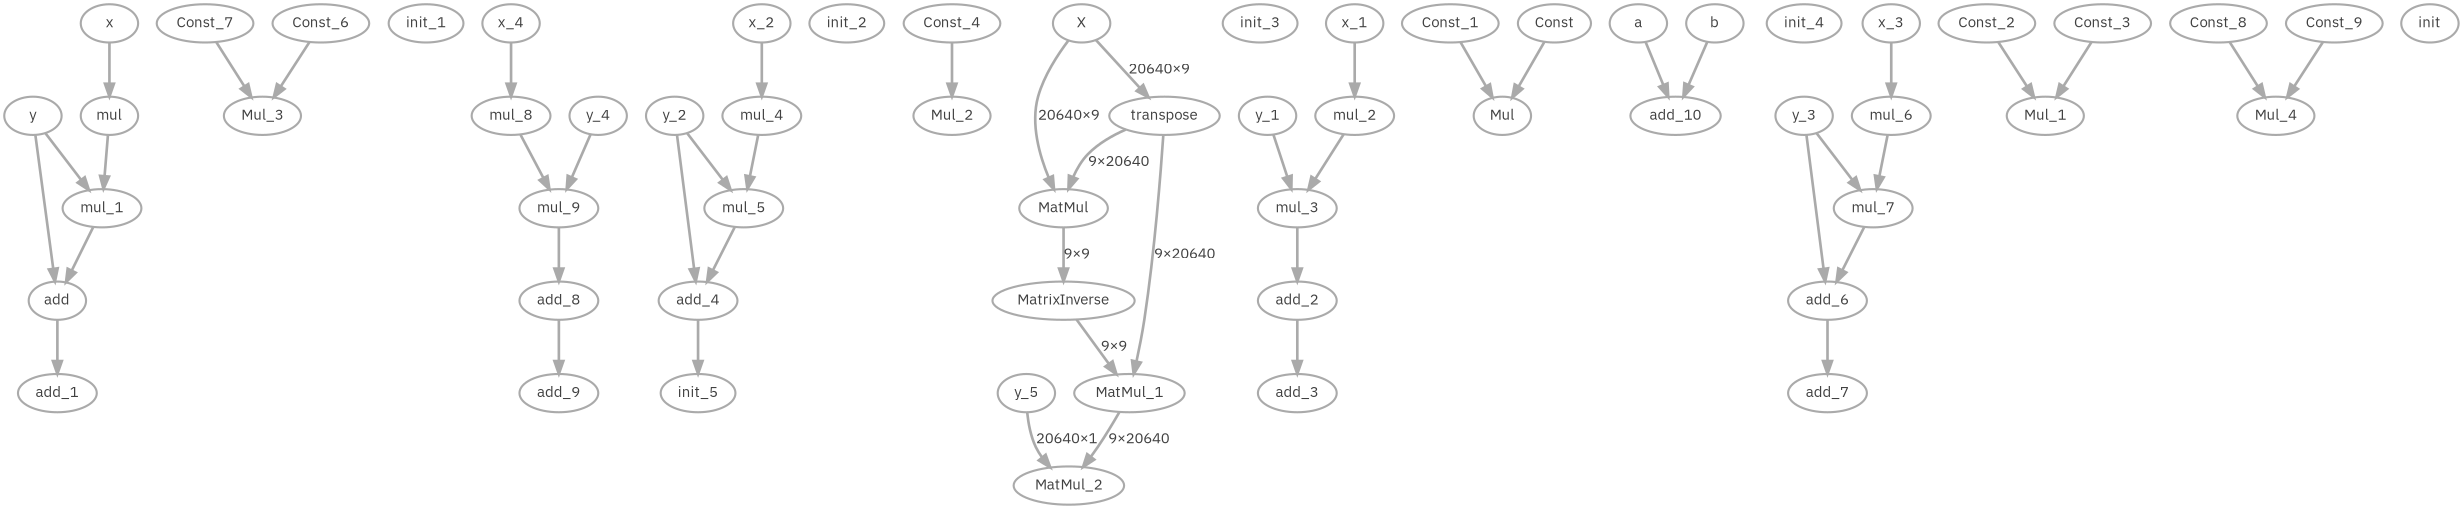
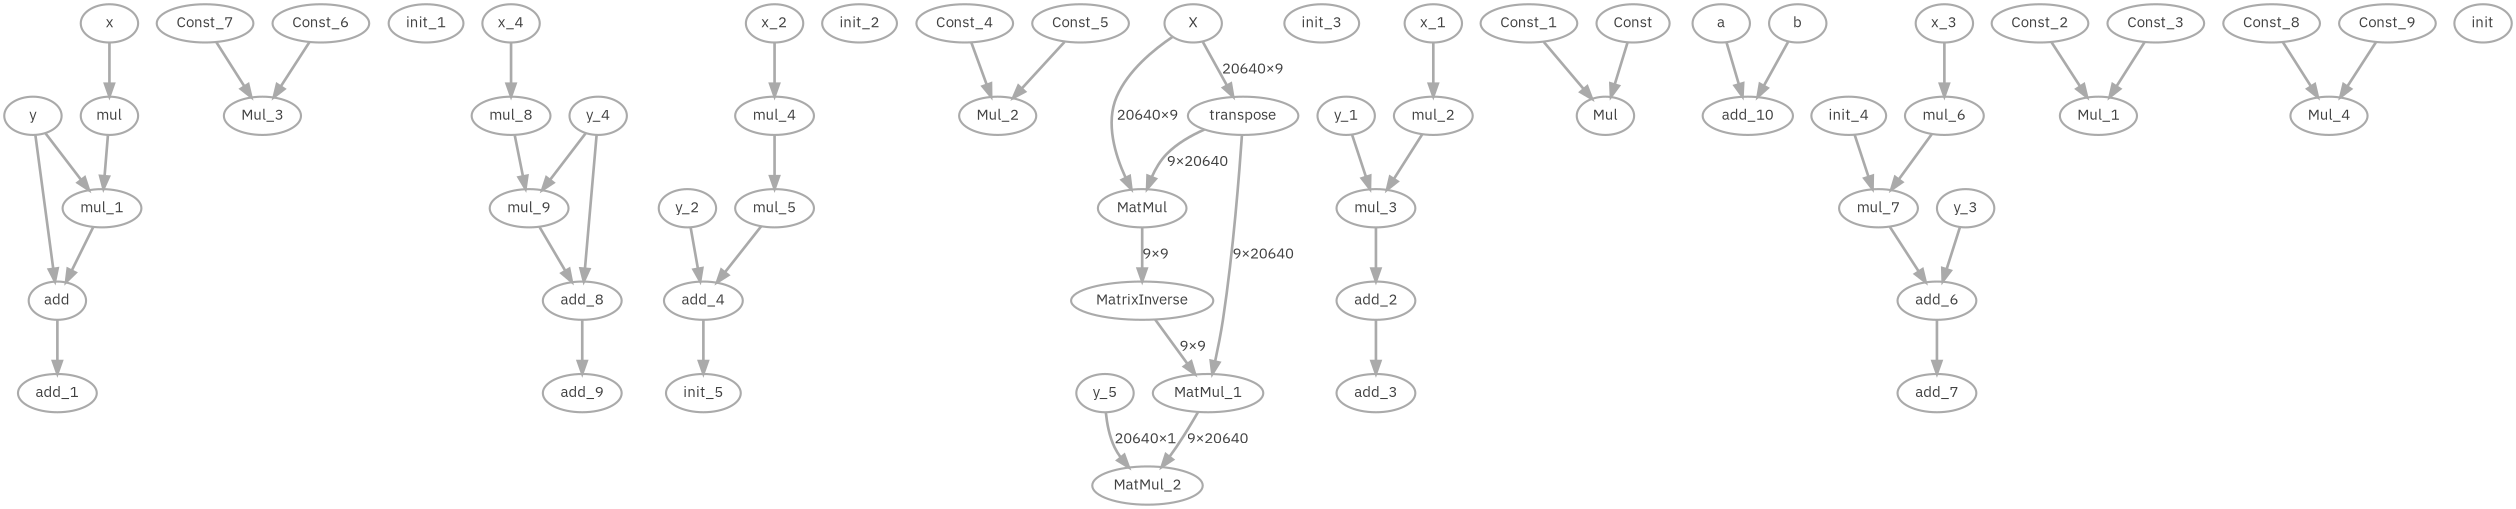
node "Const_5": added
edge "y_2" -> "mul_5": removed
edge "y_3" -> "mul_7": now "init_4" -> "mul_7"
edge "y_4" -> "add_8": added
